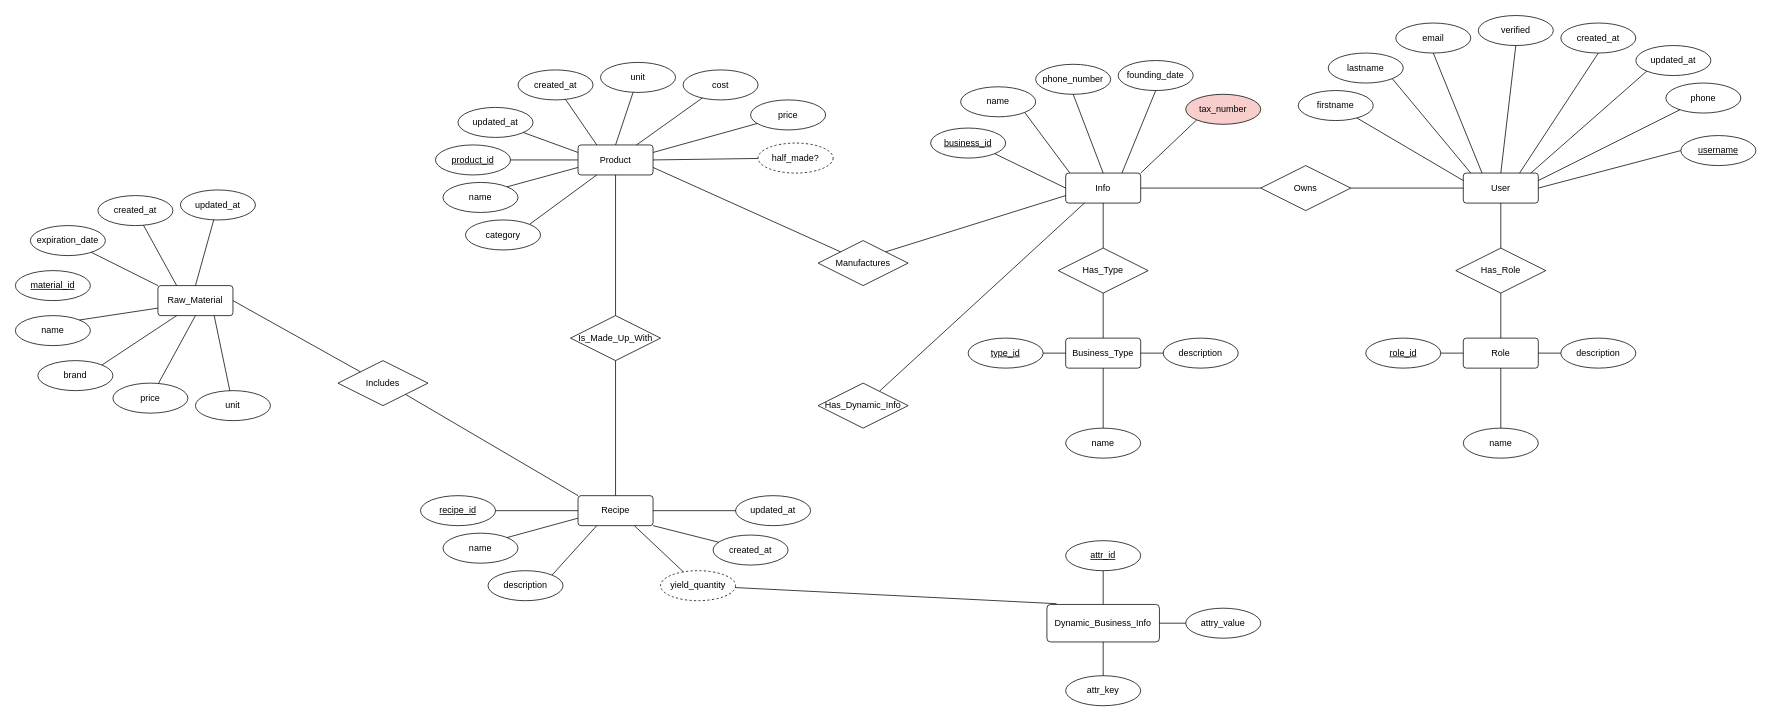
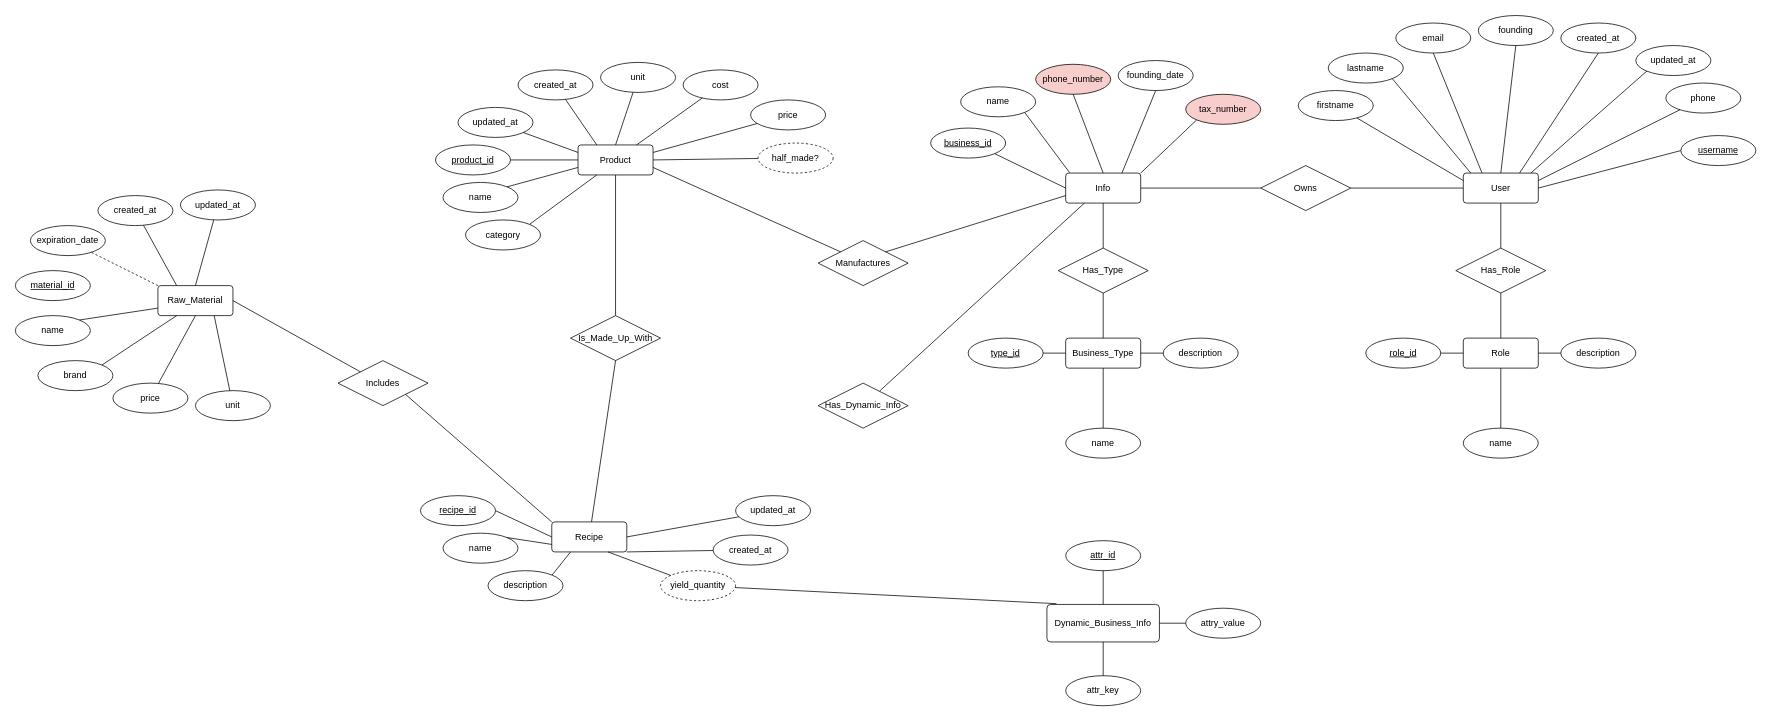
node "verified": label "verified" -> "founding"
node "phone_number": fillcolor #ffffff -> #f8cecc
edge "expiration_date" -- "Raw_Material": style solid -> dashed
node "Recipe": moved (615, 510) -> (589, 537)
